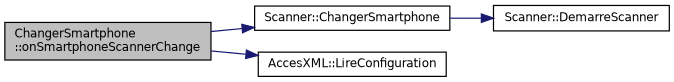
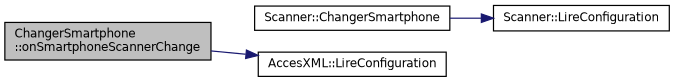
node "Scanner::DemarreScanner": label "Scanner::DemarreScanner" -> "Scanner::LireConfiguration"
edge "ChangerSmartphone ::onSmartphoneScannerChange" -> "Scanner::ChangerSmartphone": removed
